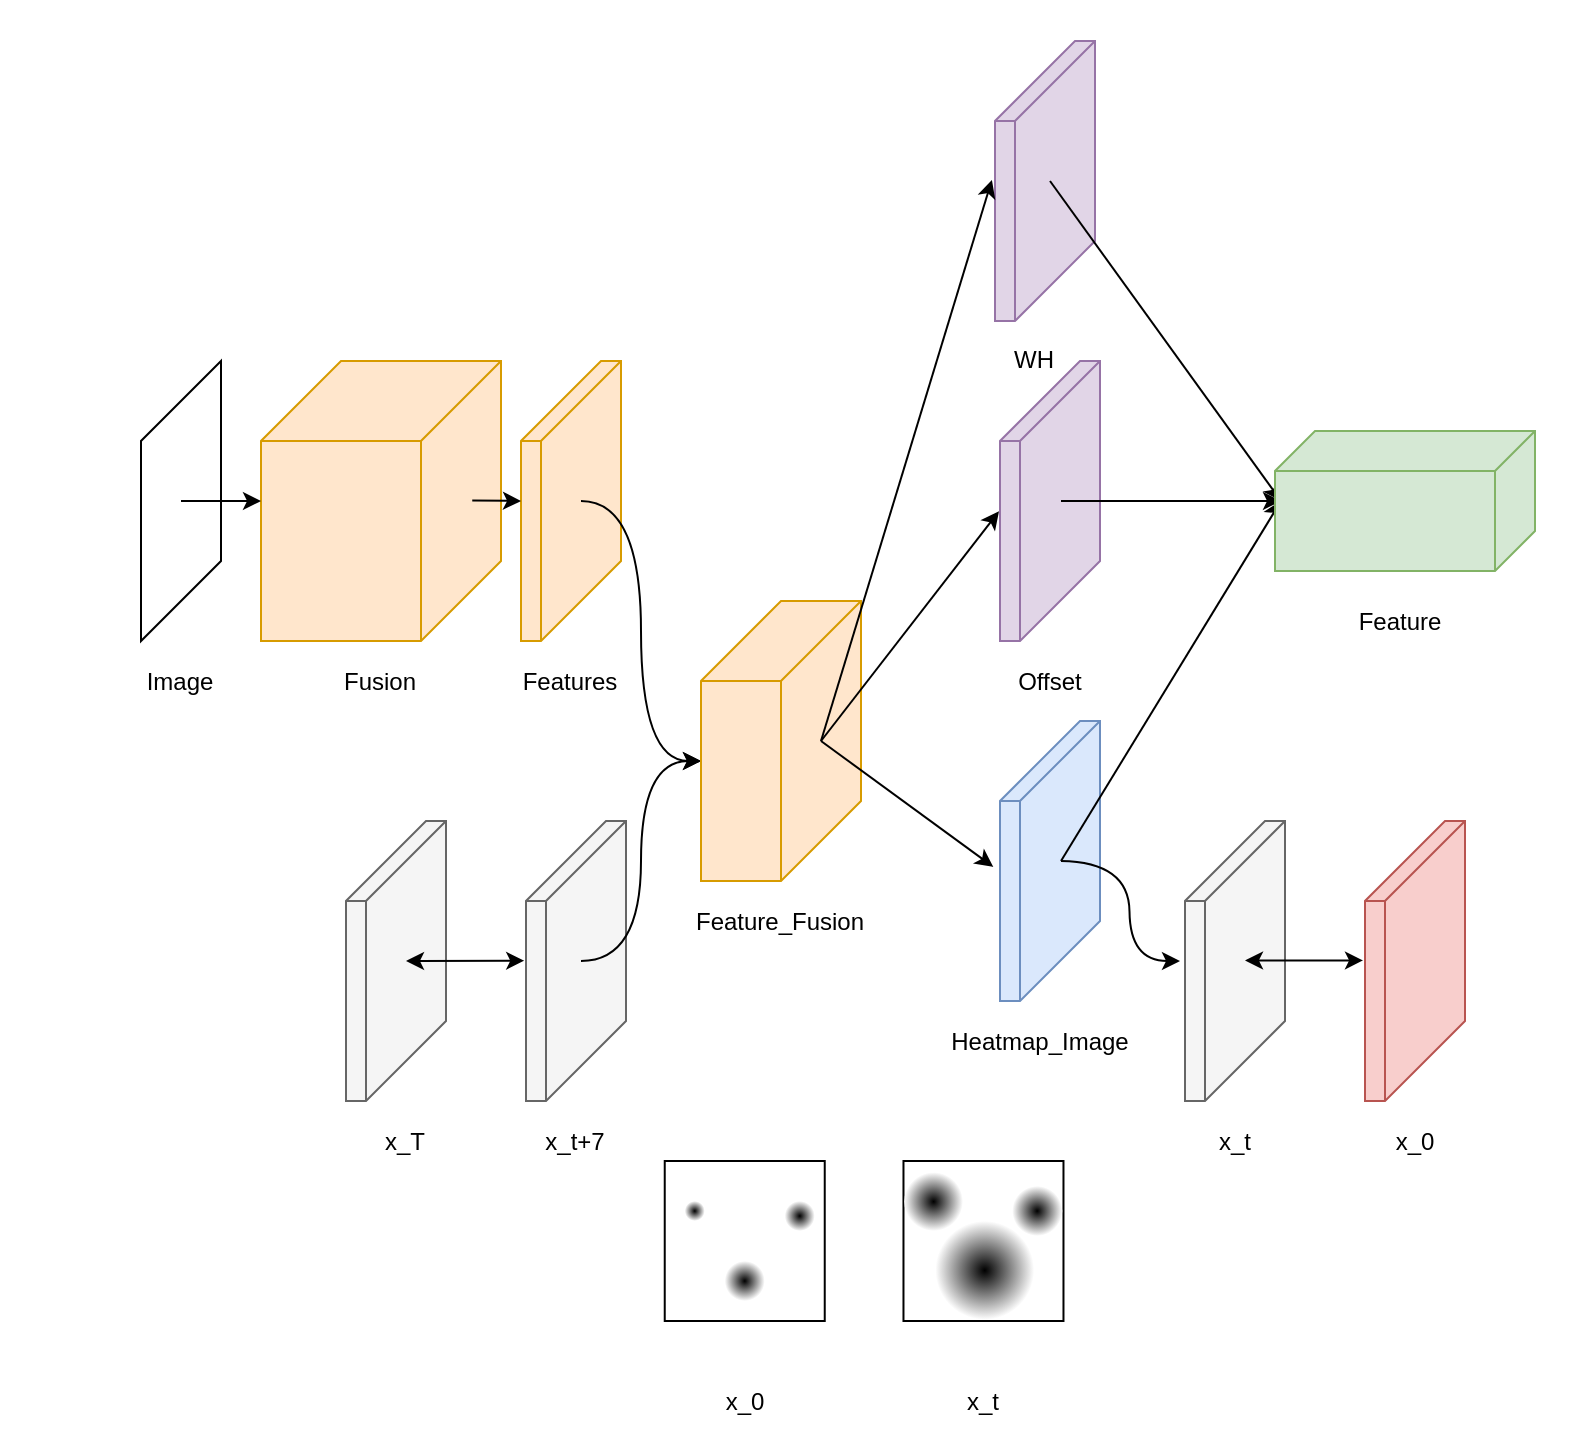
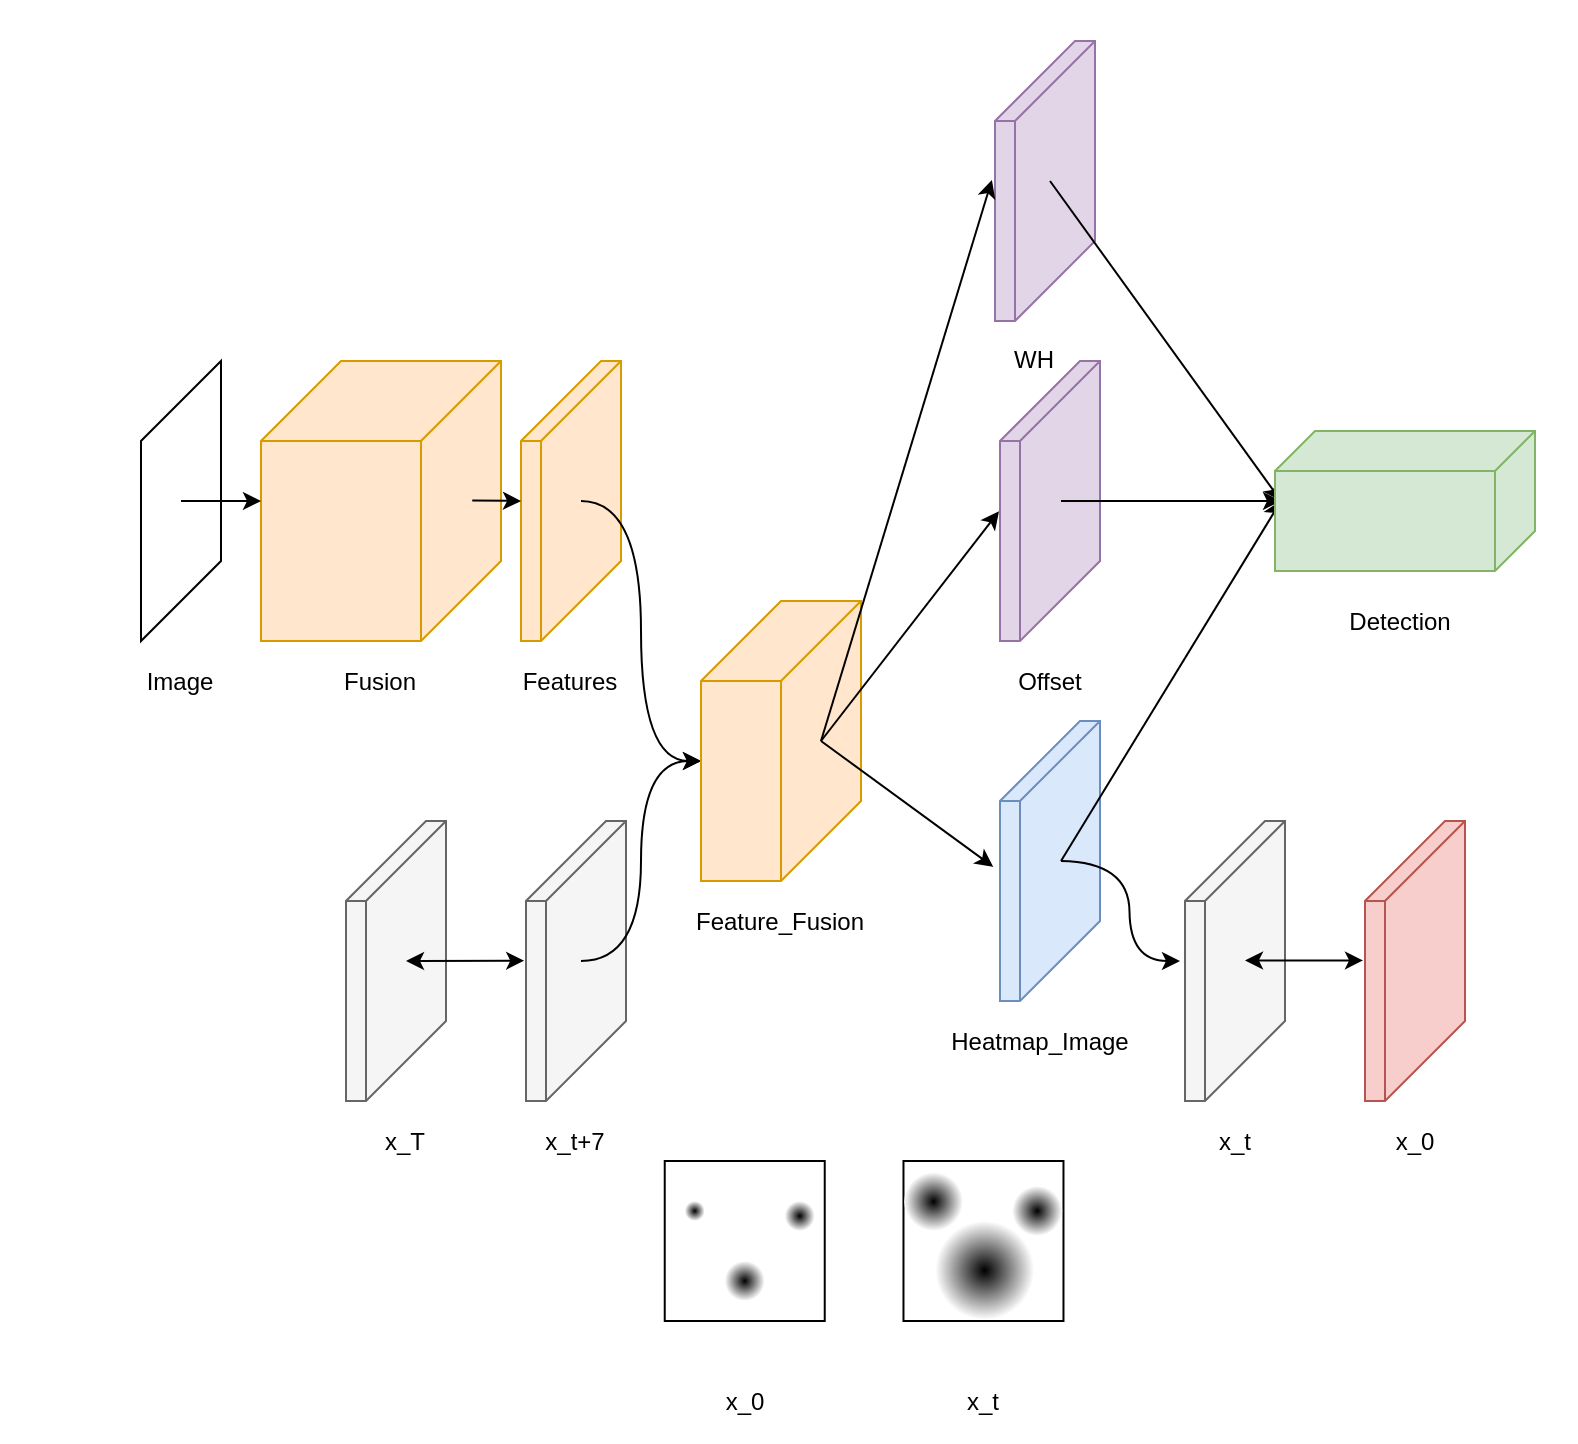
node "Feature": label "Feature" -> "Detection"
